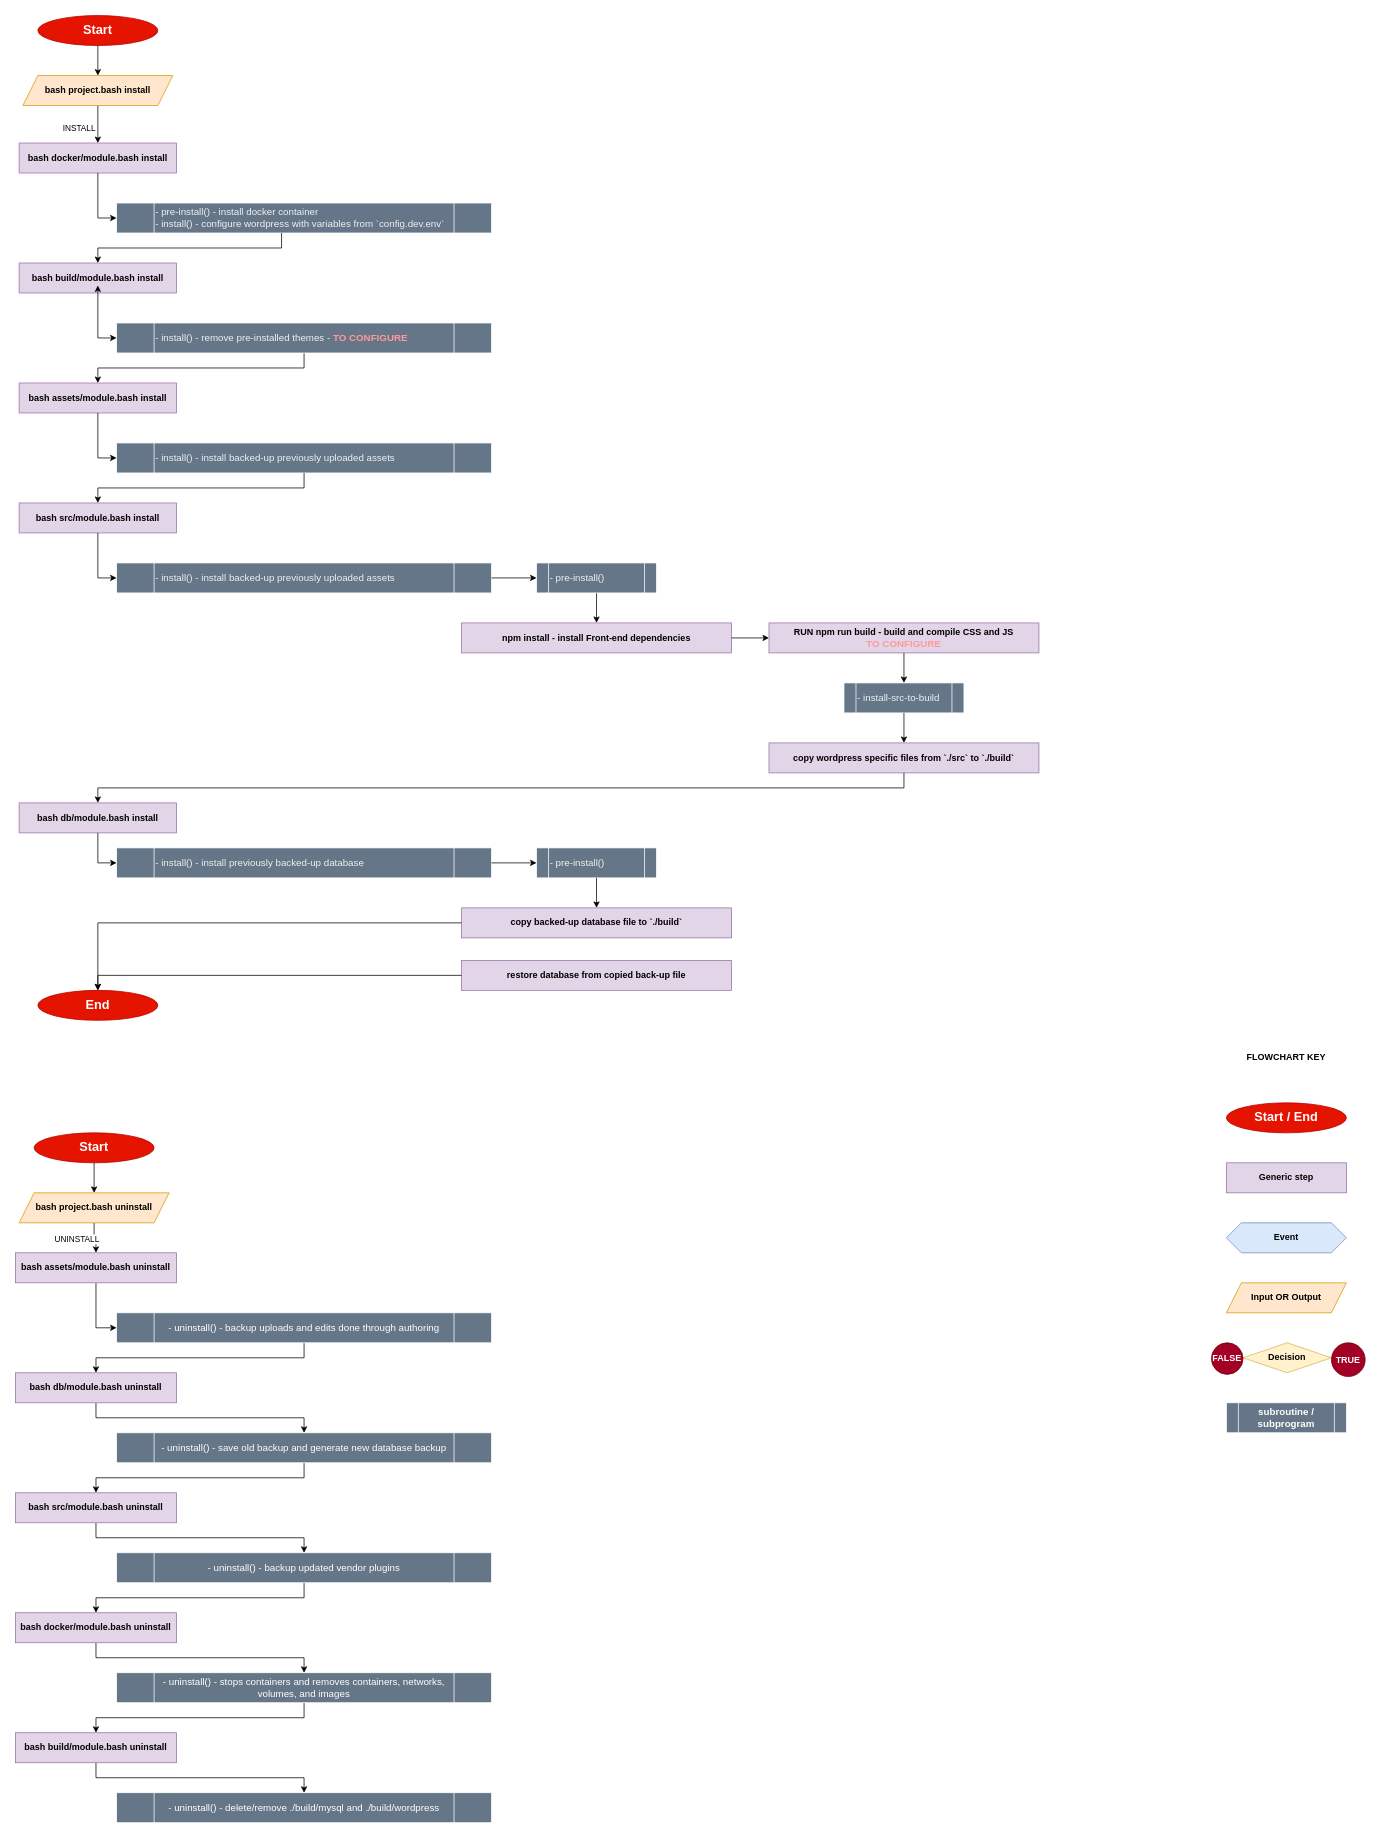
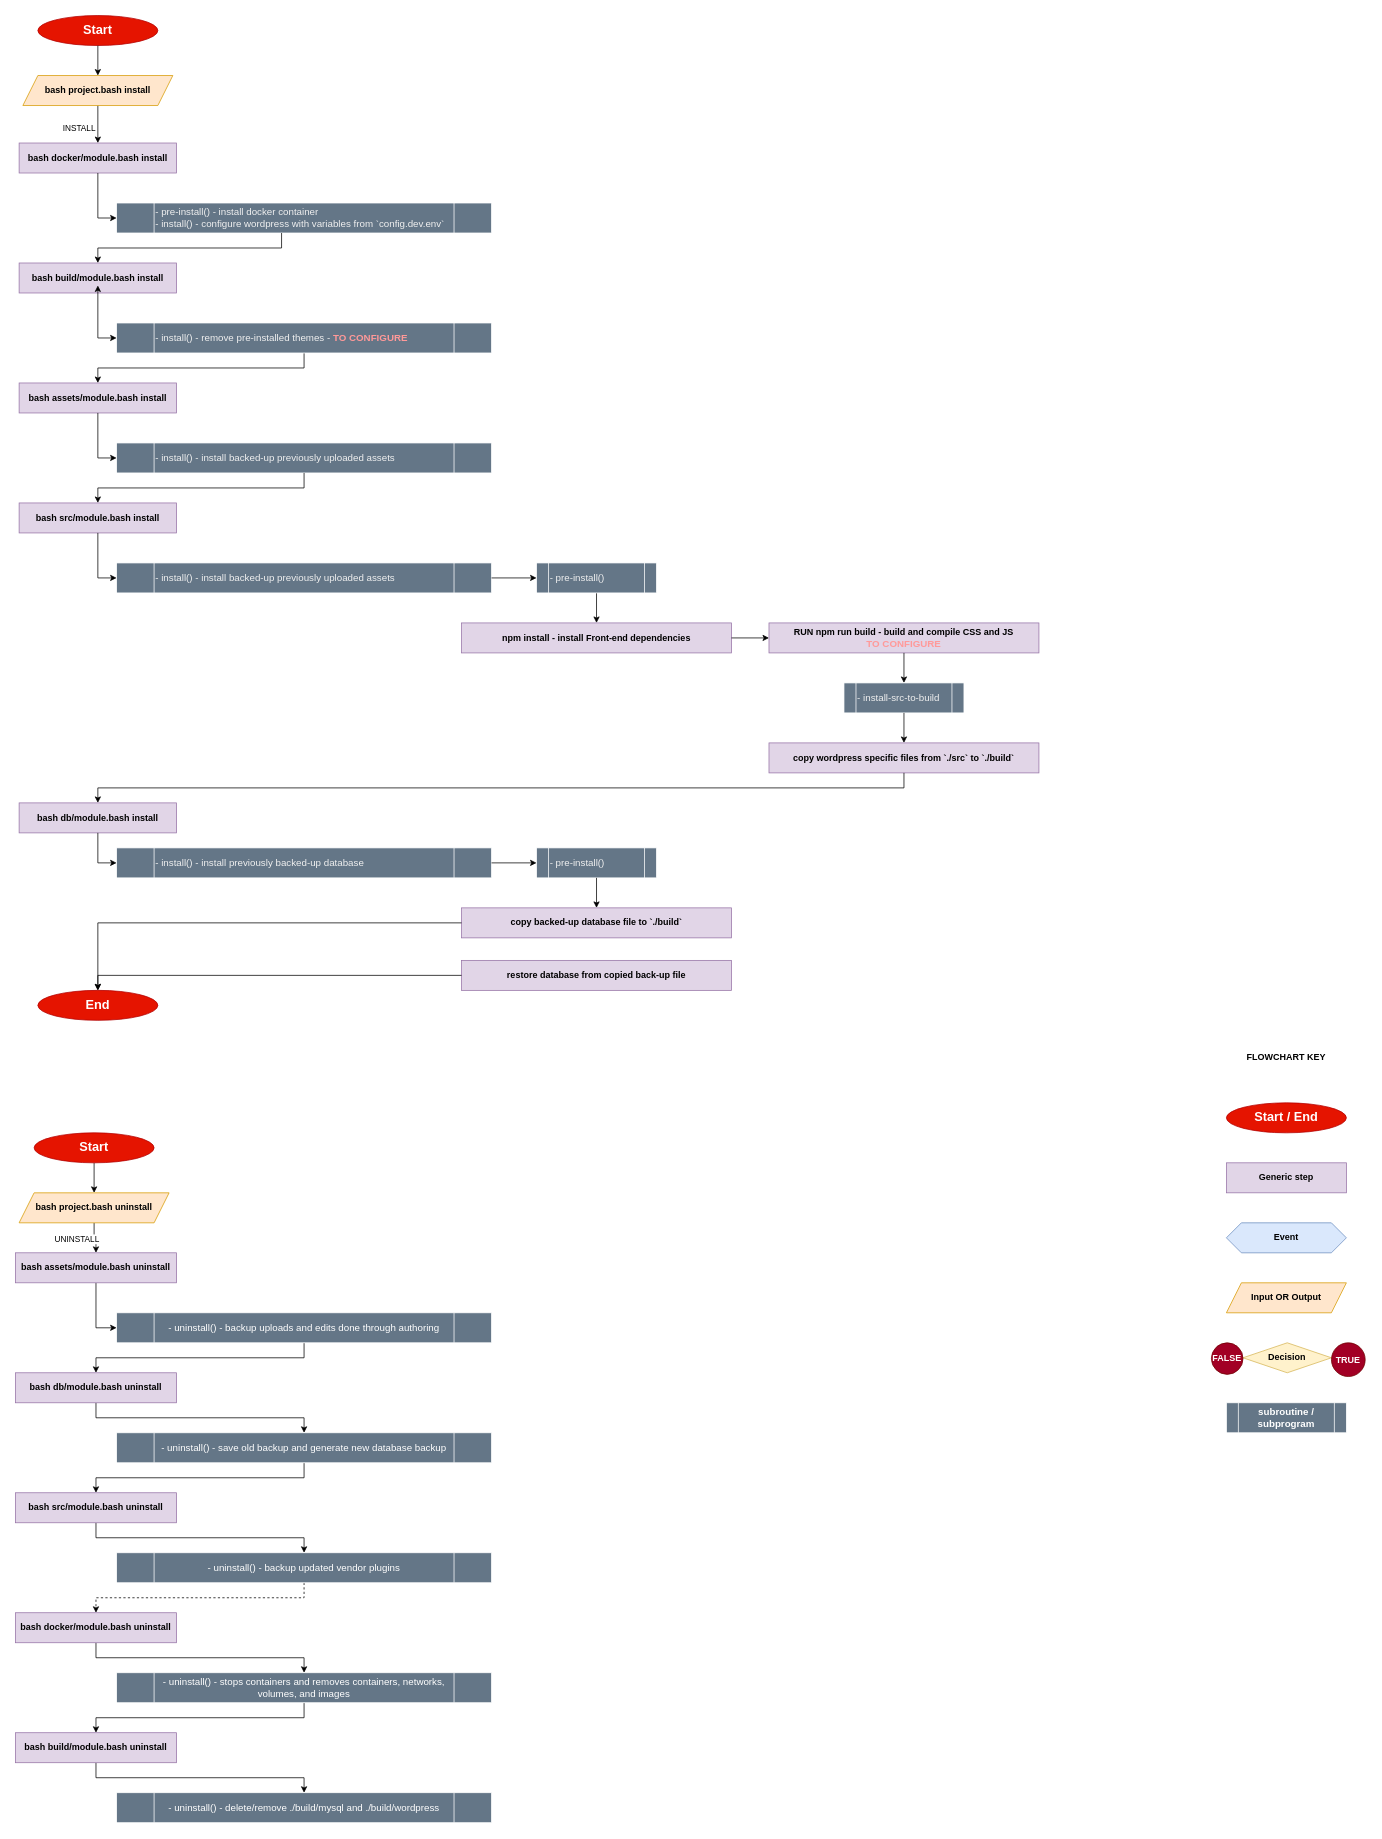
edge "- uninstall() - backup updated vendor plugins" -> "bash docker/module.bash uninstall": style solid -> dashed
